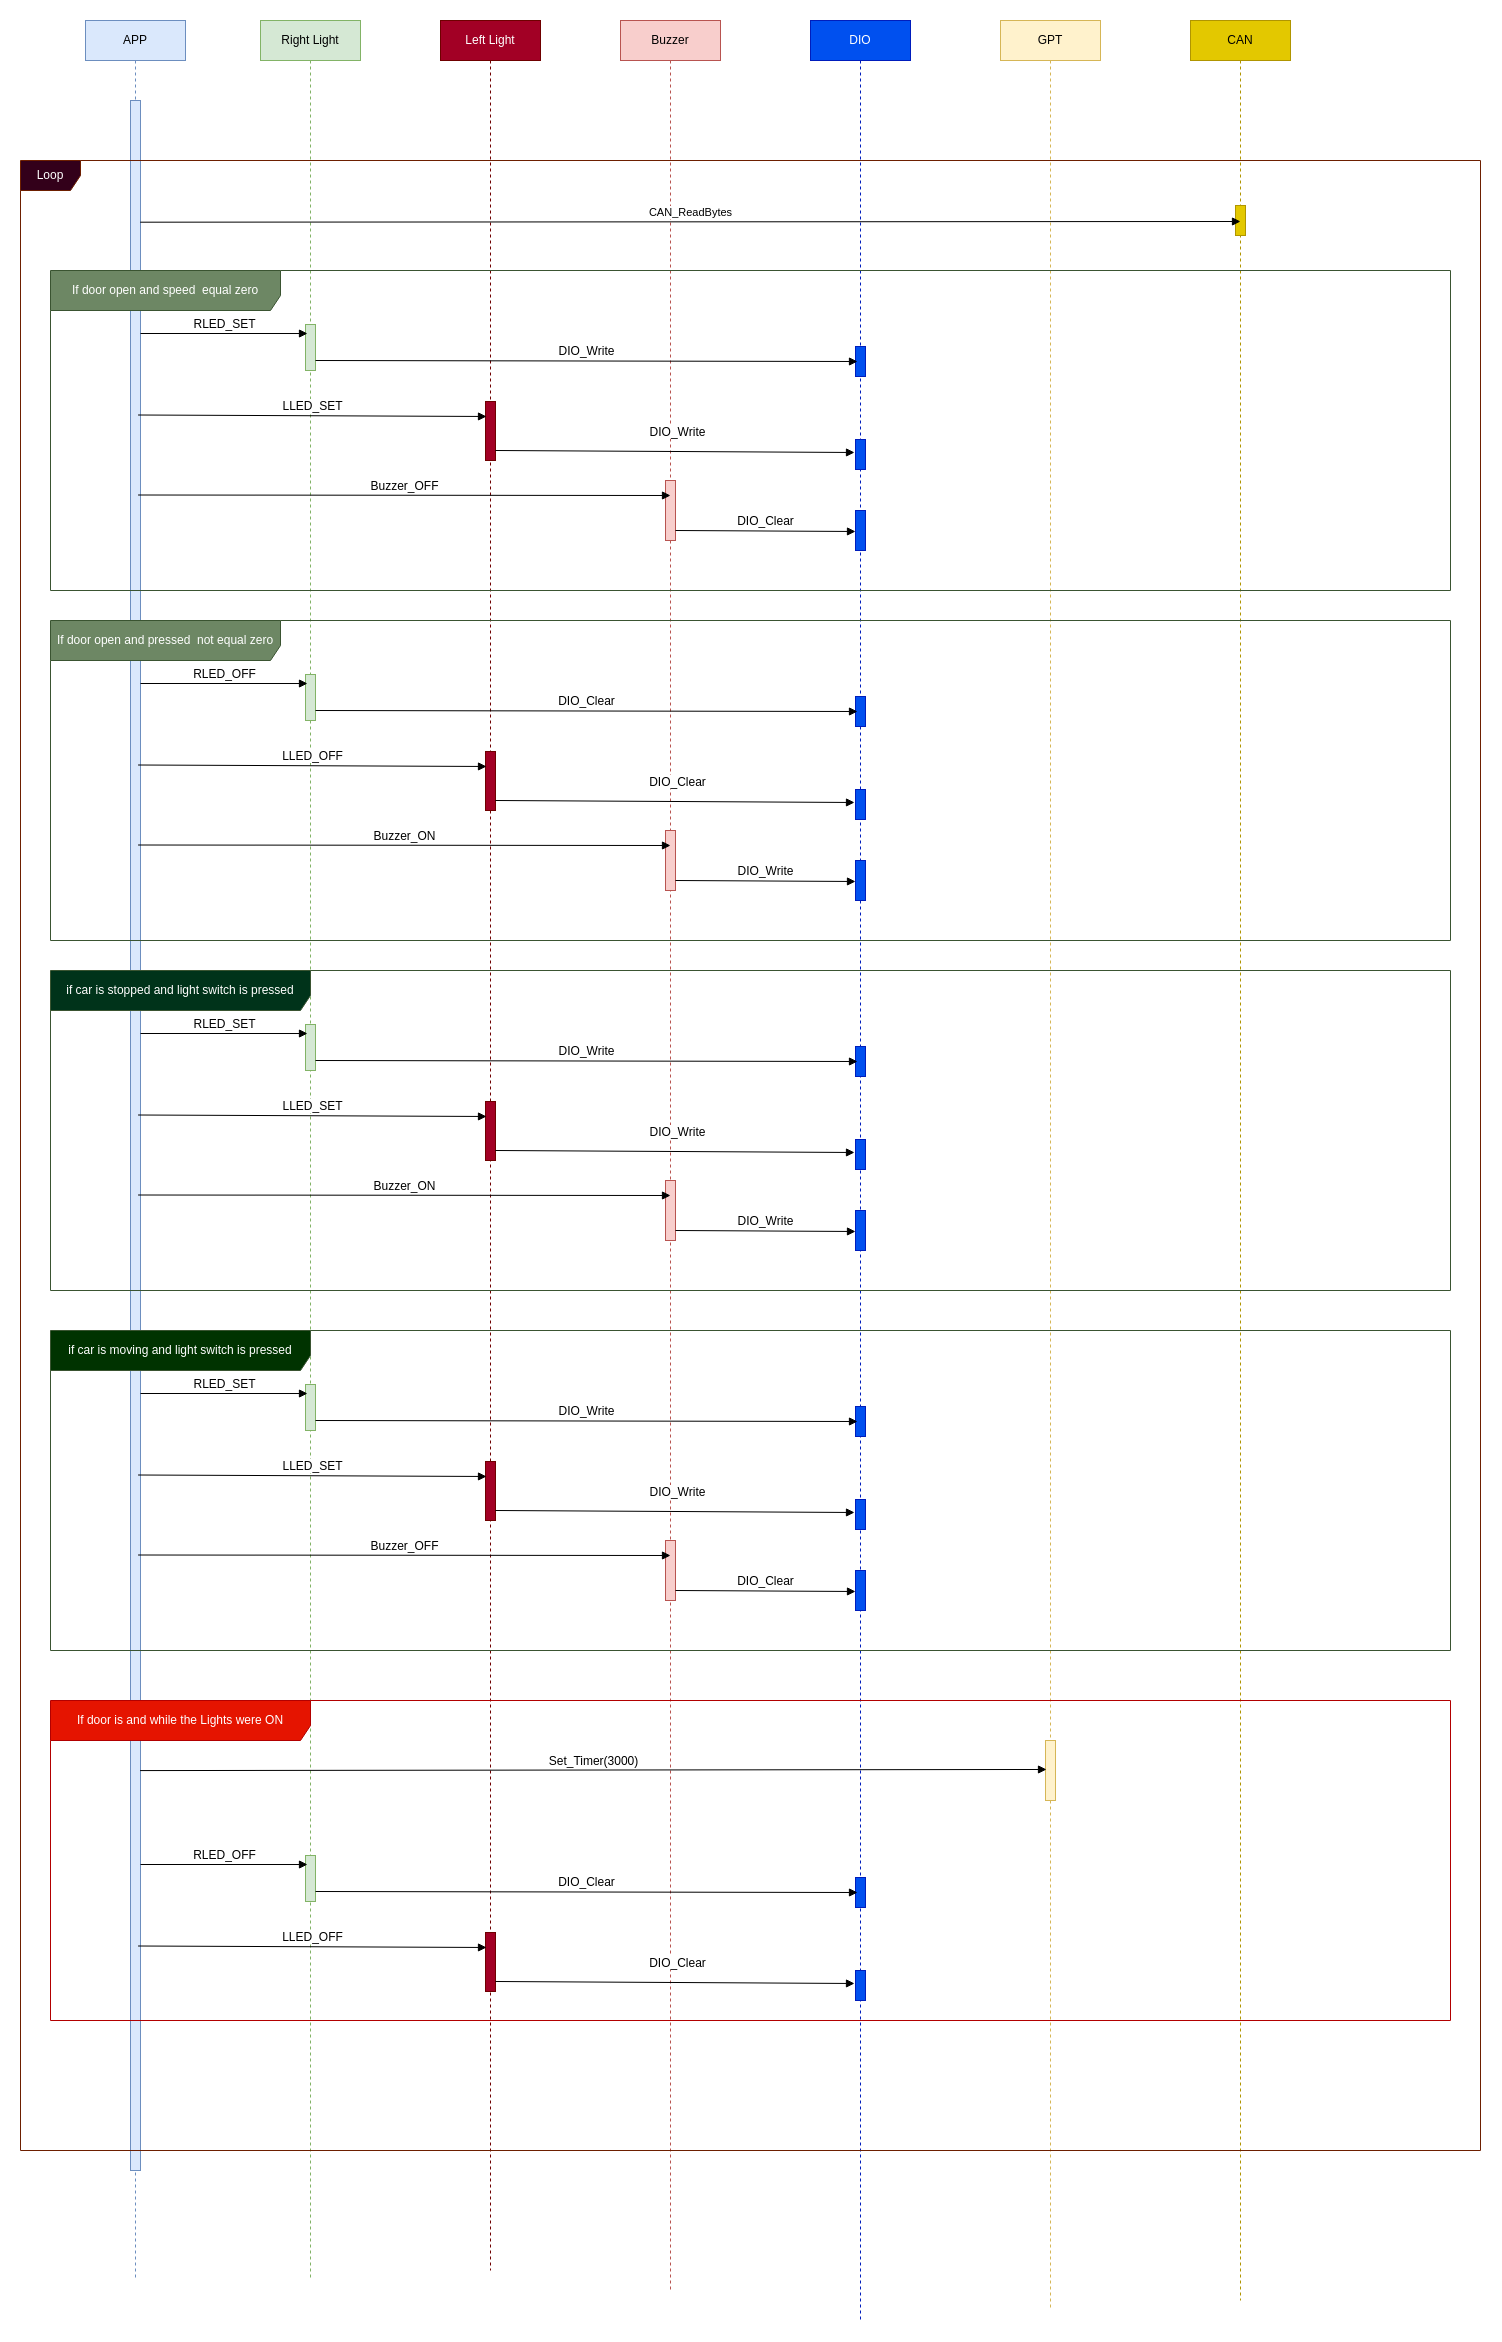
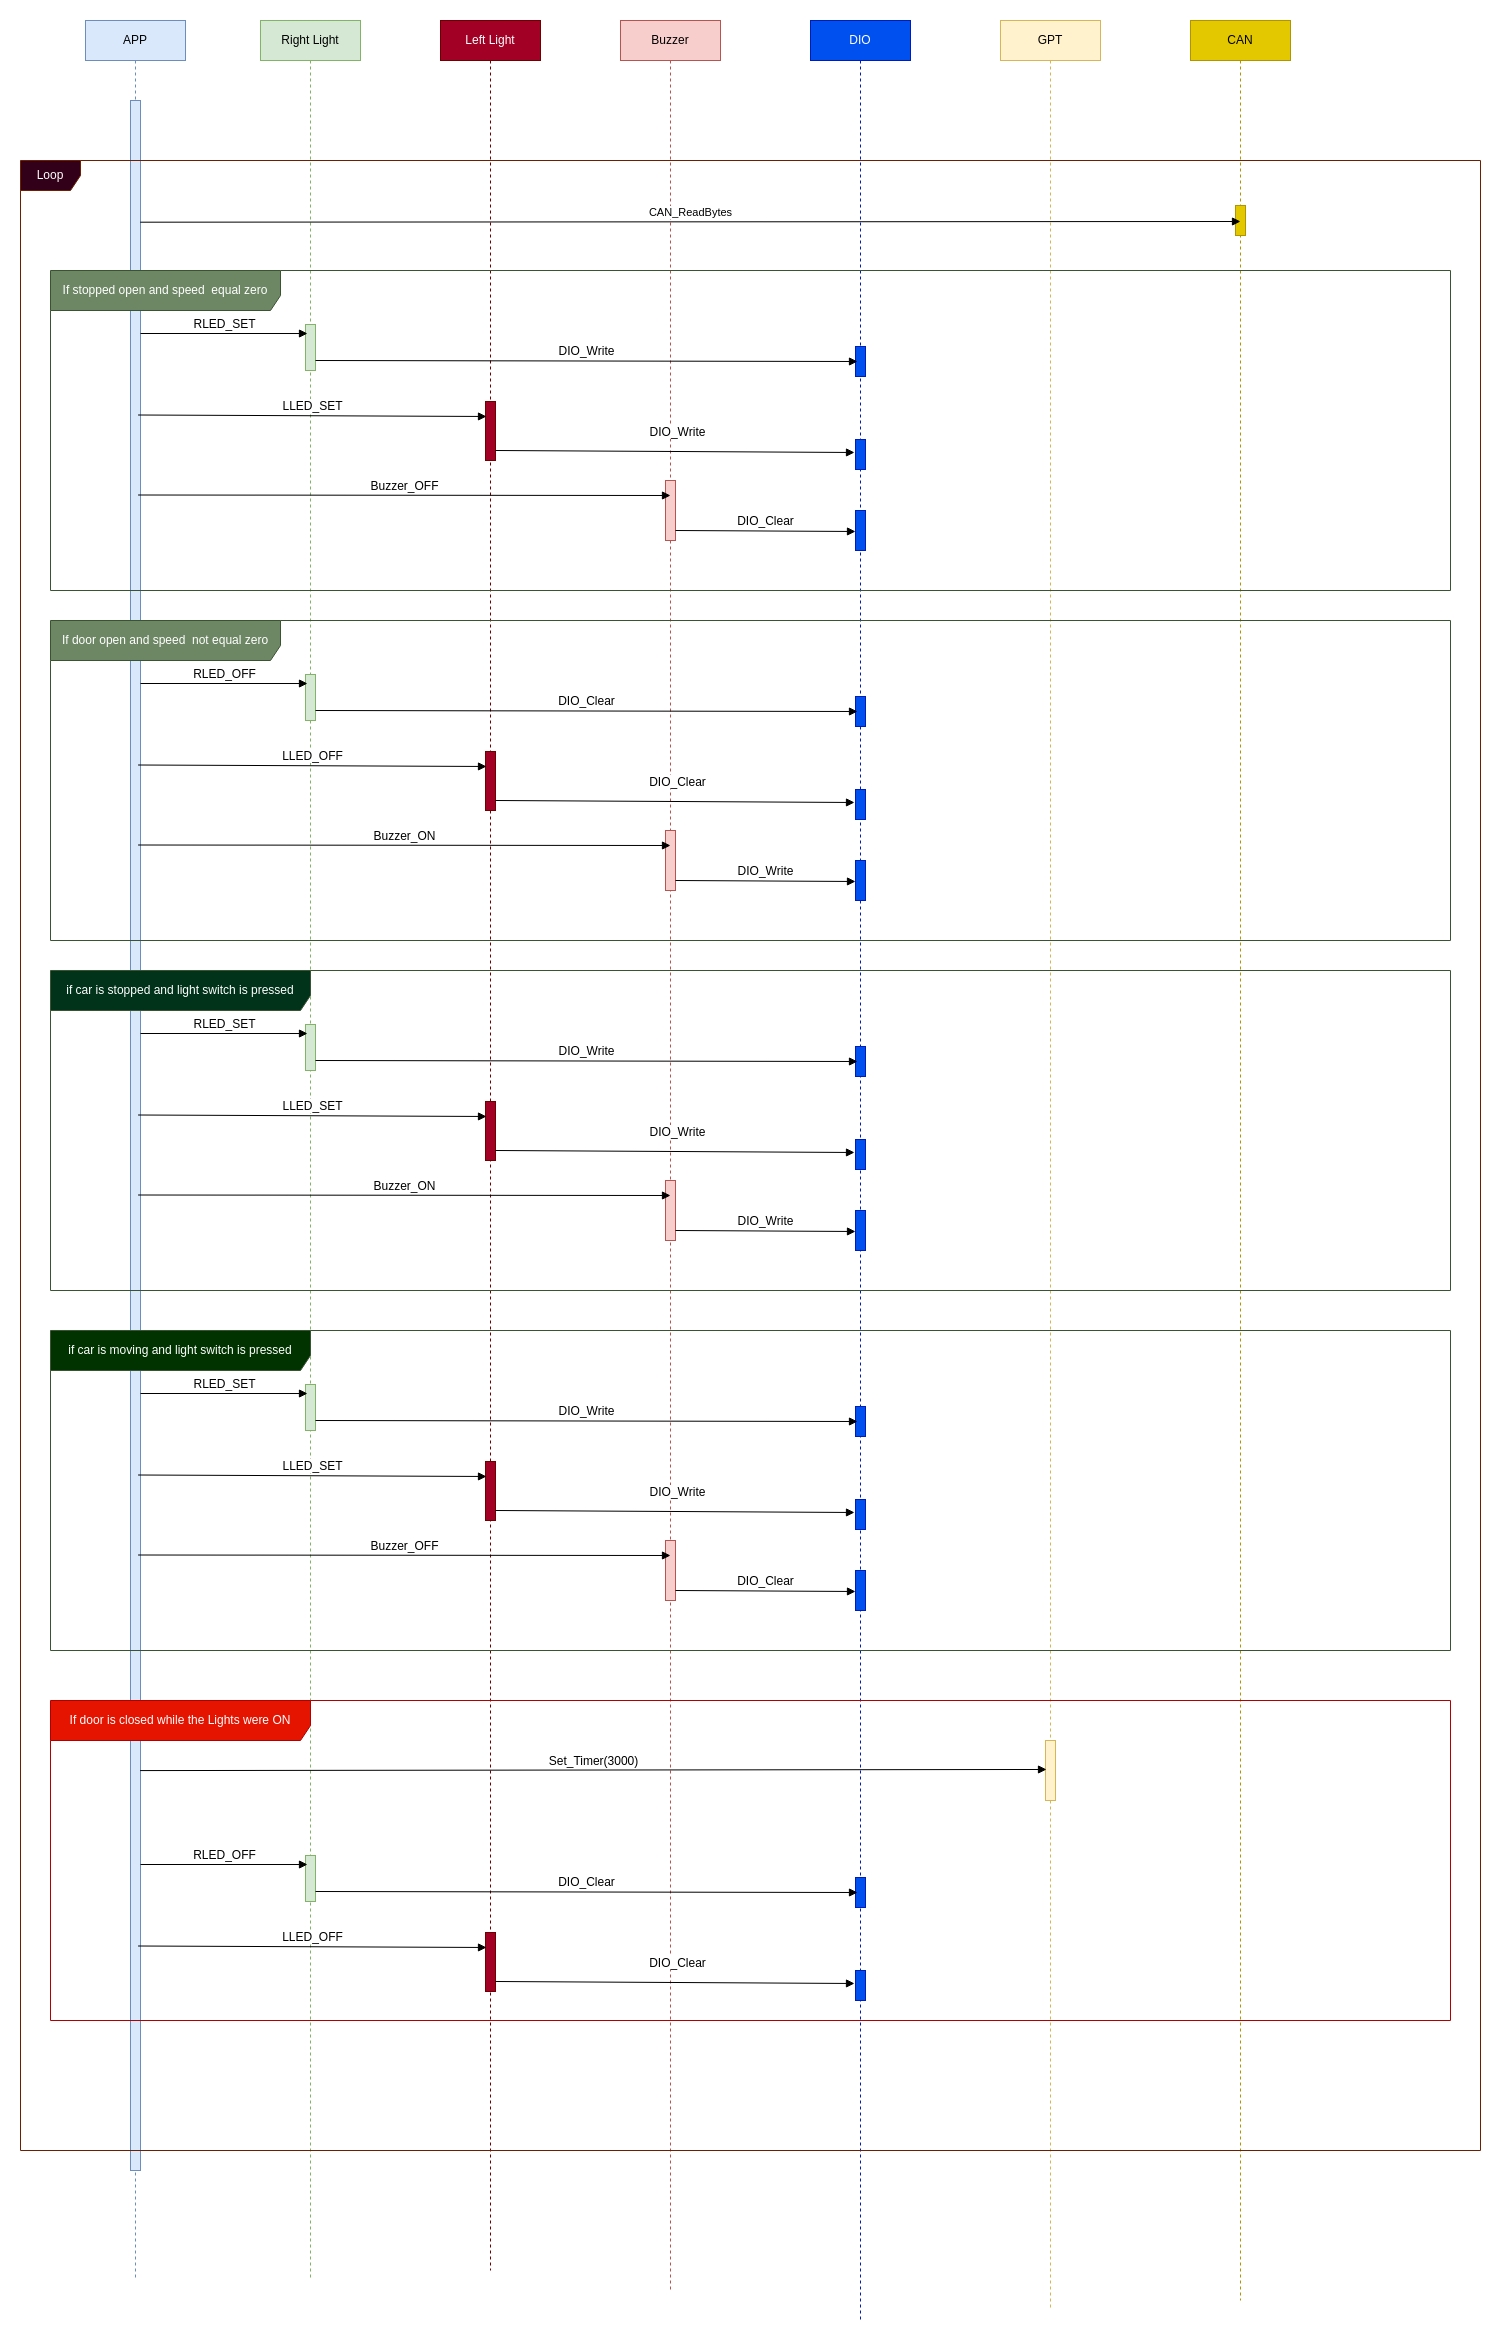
node "If door open and speed equal zero": label "If door open and speed equal zero" -> "If stopped open and speed equal zero"
node "If door open and pressed not equal zero": label "If door open and pressed not equal zero" -> "If door open and speed not equal zero"
node "If door is and while the Lights were ON": label "If door is and while the Lights were ON" -> "If door is closed while the Lights were ON"
